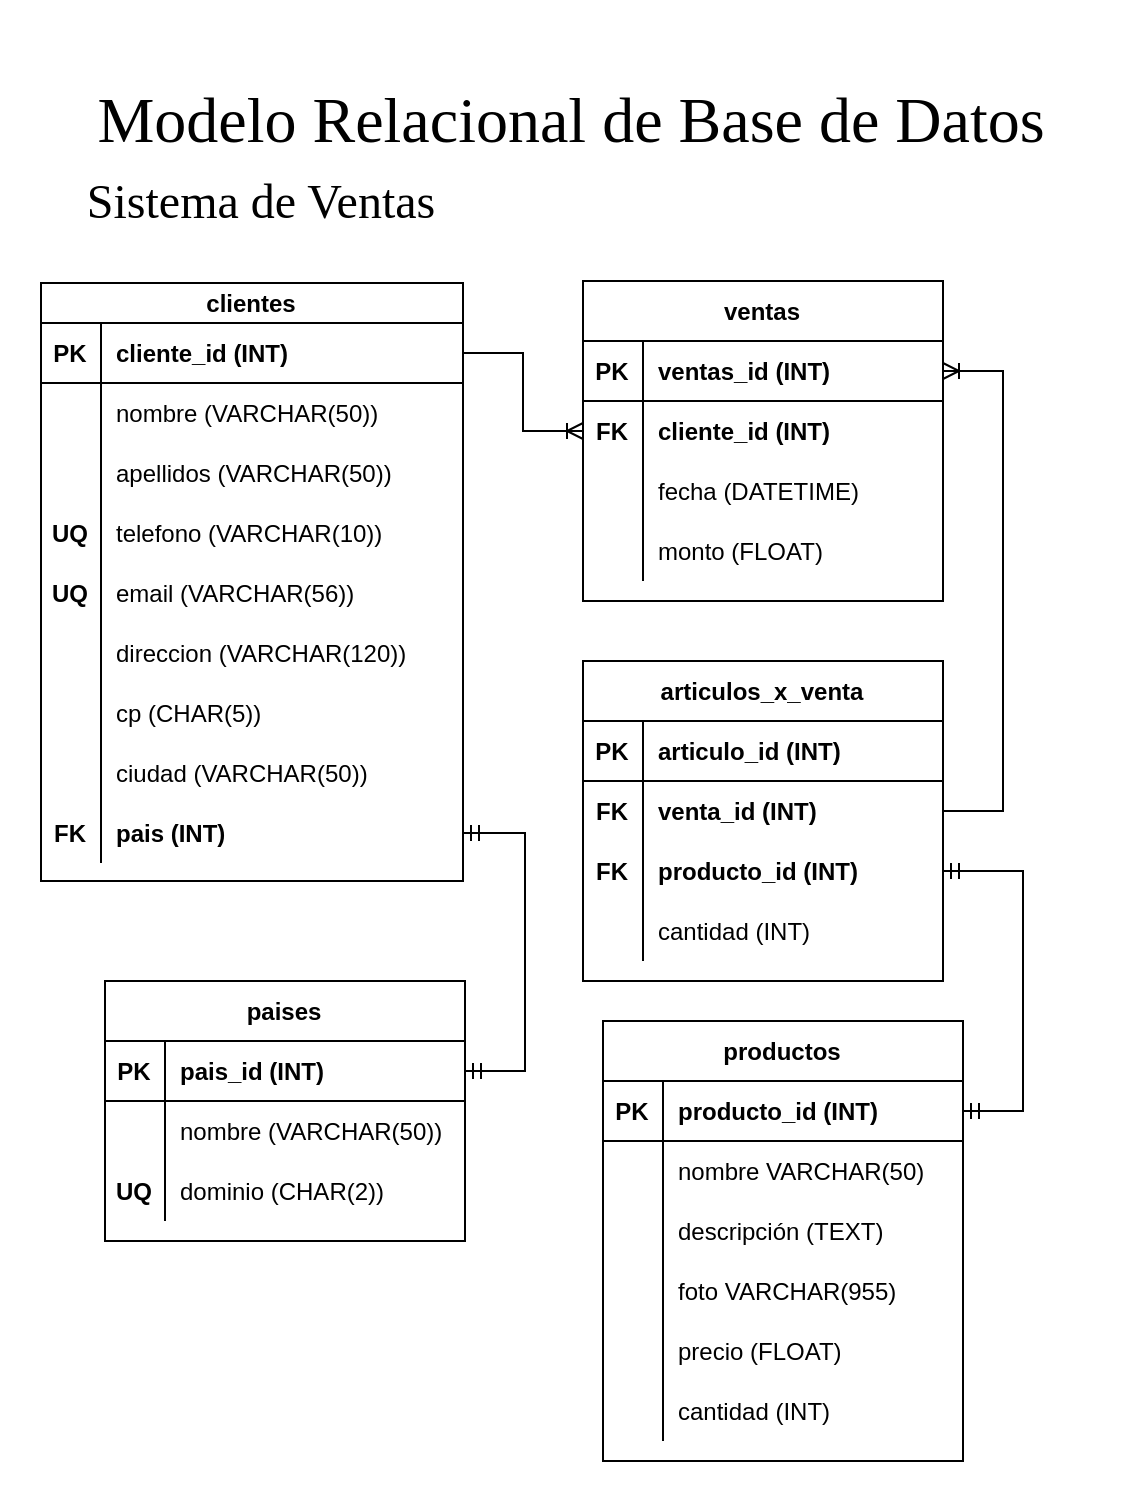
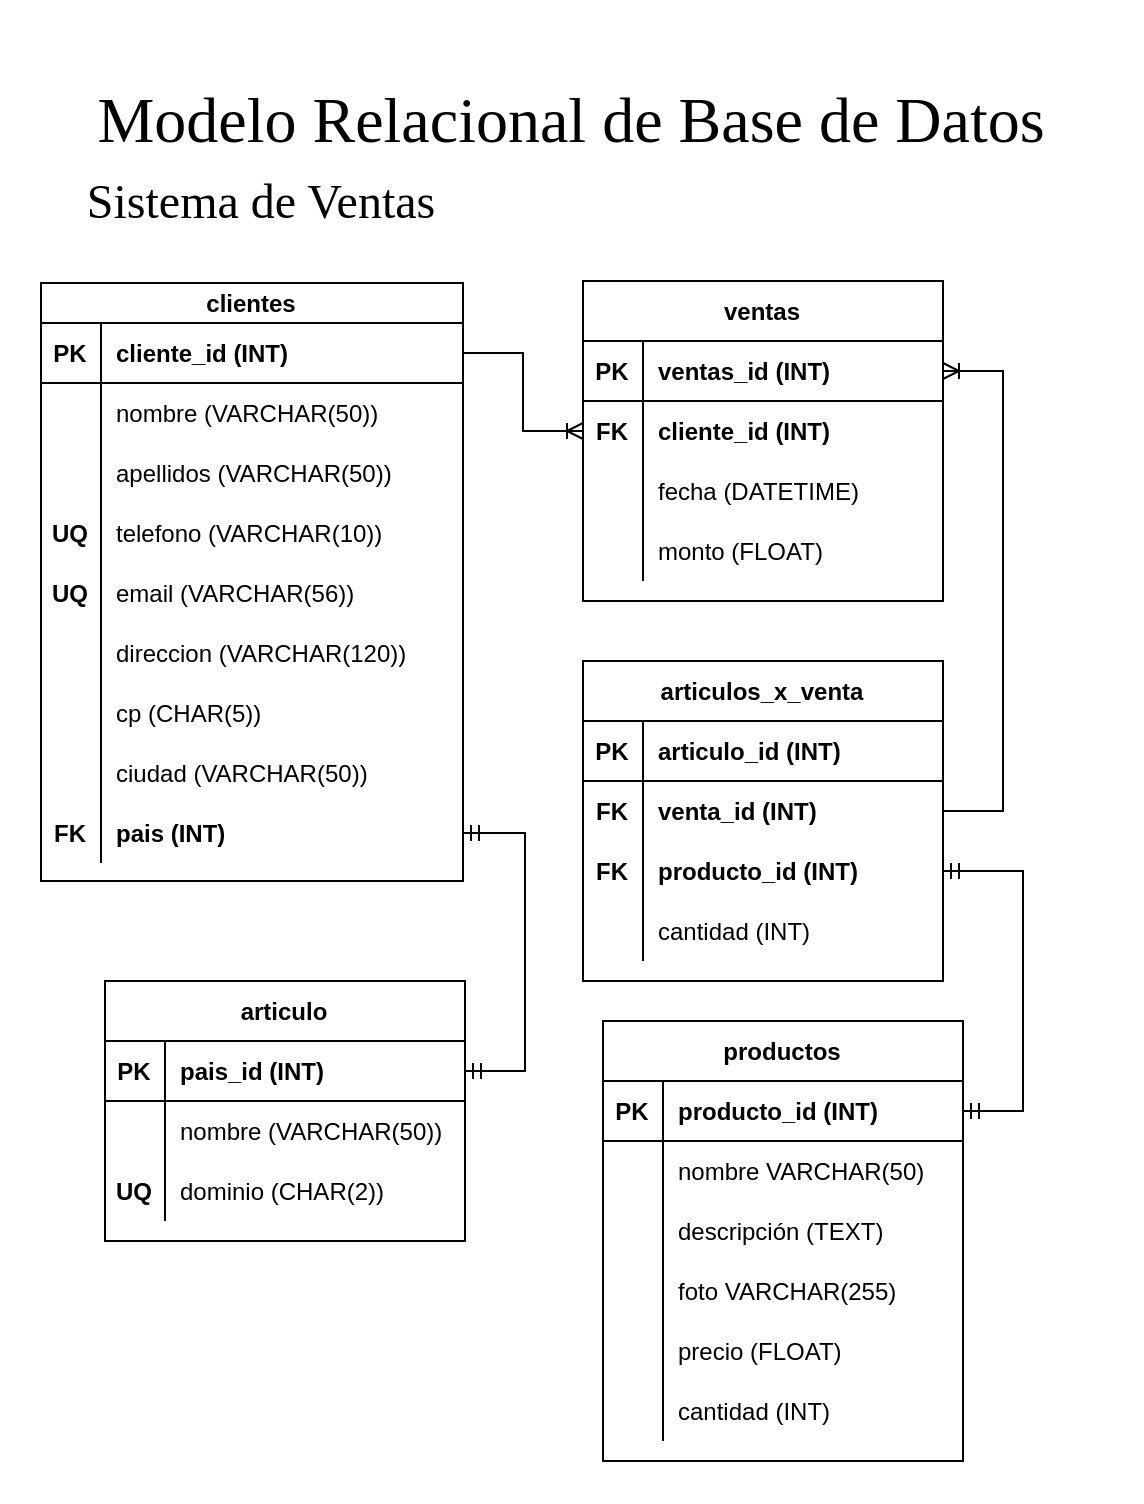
node "paises": label "paises" -> "articulo"
node "foto VARCHAR(955)": label "foto VARCHAR(955)" -> "foto VARCHAR(255)"
